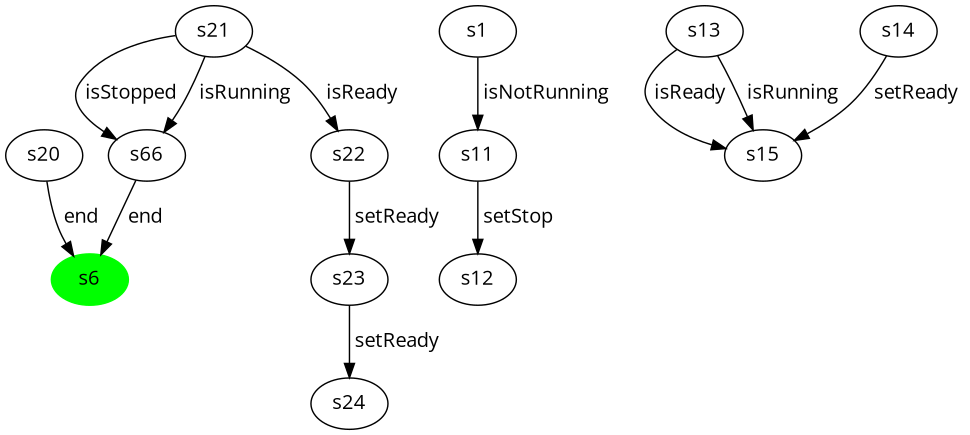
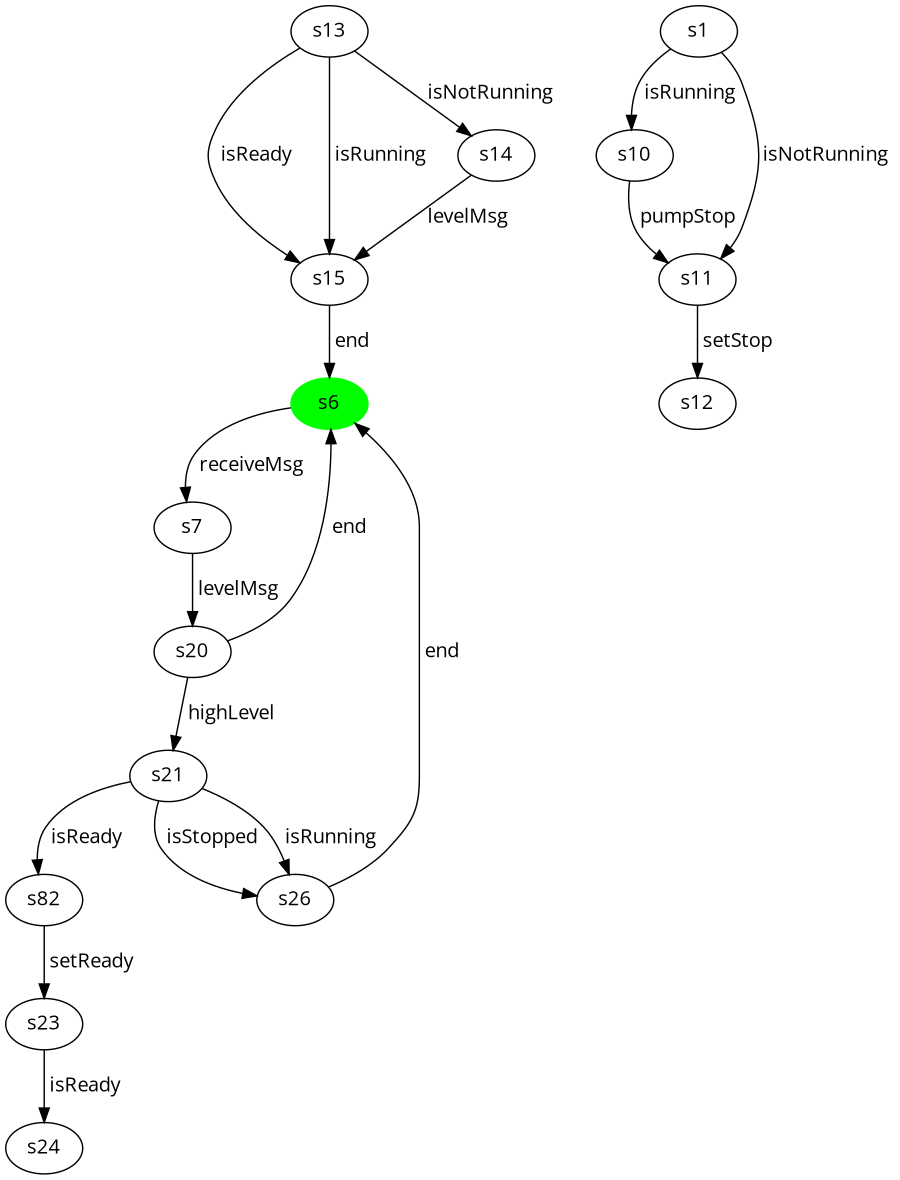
edge "s13" -> "s14": added, label "isNotRunning"
edge "s14" -> "s15": label " setReady " -> " levelMsg "
node "s66": label "s66" -> "s26"
node "s22": label "s22" -> "s82"
node "s10": added
edge "s15" -> "s6": added, label "end"
edge "s23" -> "s24": label " setReady " -> " isReady "
node "s7": added
edge "s20" -> "s21": added, label "highLevel"
